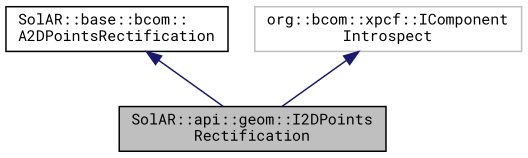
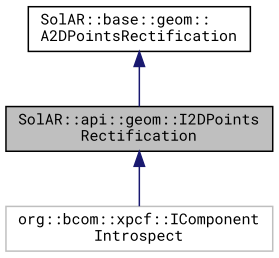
node "SolAR::base::bcom:: A2DPointsRectification": label "SolAR::base::bcom:: A2DPointsRectification" -> "SolAR::base::geom:: A2DPointsRectification"
edge "SolAR::api::geom::I2DPoints Rectification" -> "org::bcom::xpcf::IComponent Introspect": reversed
